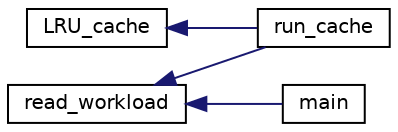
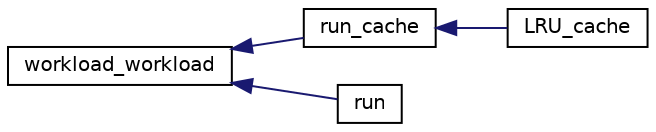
edge "run_cache" -> "LRU_cache": reversed
node "read_workload": label "read_workload" -> "workload_workload"
node "main": label "main" -> "run"
